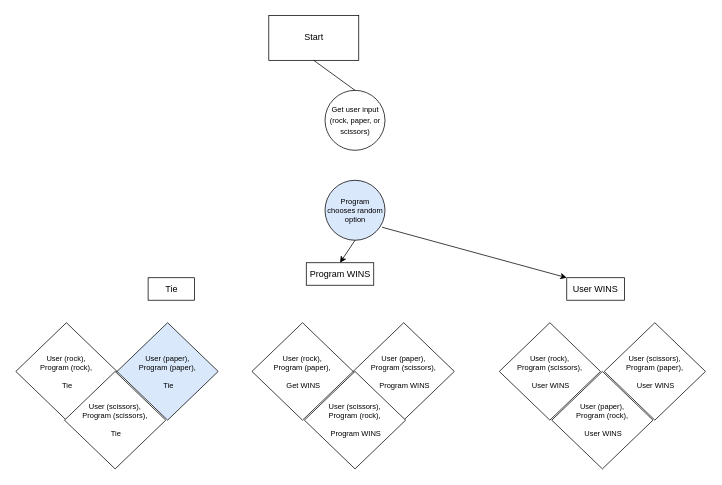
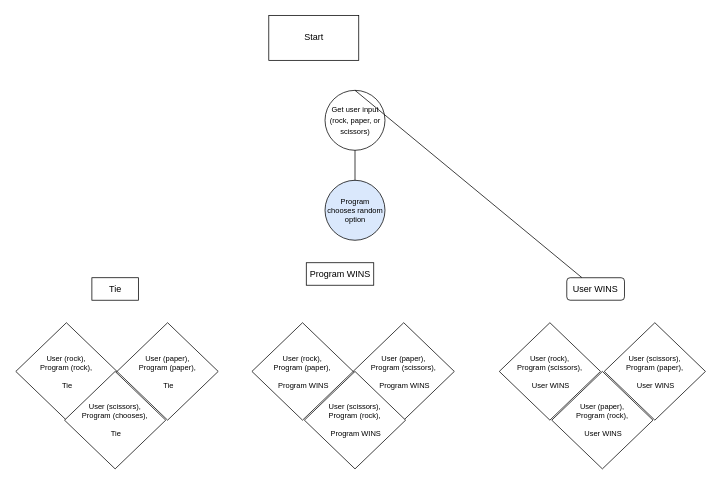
edge "Start" -- "Get user input (rock, paper, or scissors)": now "User WINS" -- "Get user input (rock, paper, or scissors)"
edge "Get user input (rock, paper, or scissors)" -- "Program chooses random option": added
edge "Program chooses random option" -> "Program WINS": removed
edge "Program chooses random option" -> "User WINS": removed
node "Tie": moved (171, 289) -> (115, 289)
node "User WINS": shape rectangle -> rounded rectangle
node "User (paper), Program (paper), Tie": fillcolor #dae8fc -> #ffffff
node "User (rock), Program (paper), Get WINS": label "User (rock), Program (paper), Get WINS" -> "User (rock), Program (paper), Program WINS"
node "User (scissors), Program (scissors), Tie": label "User (scissors), Program (scissors), Tie" -> "User (scissors), Program (chooses), Tie"
